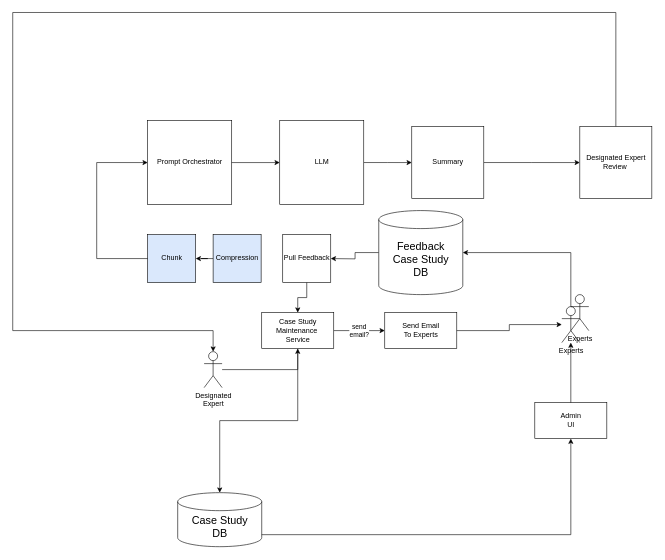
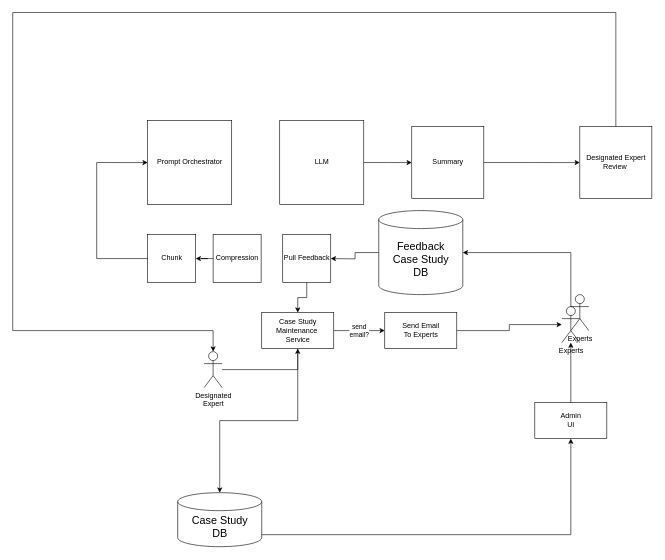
edge "Prompt Orchestrator" -> "LLM": removed
node "Chunk": fillcolor #dae8fc -> #ffffff
node "Compression": fillcolor #dae8fc -> #ffffff
